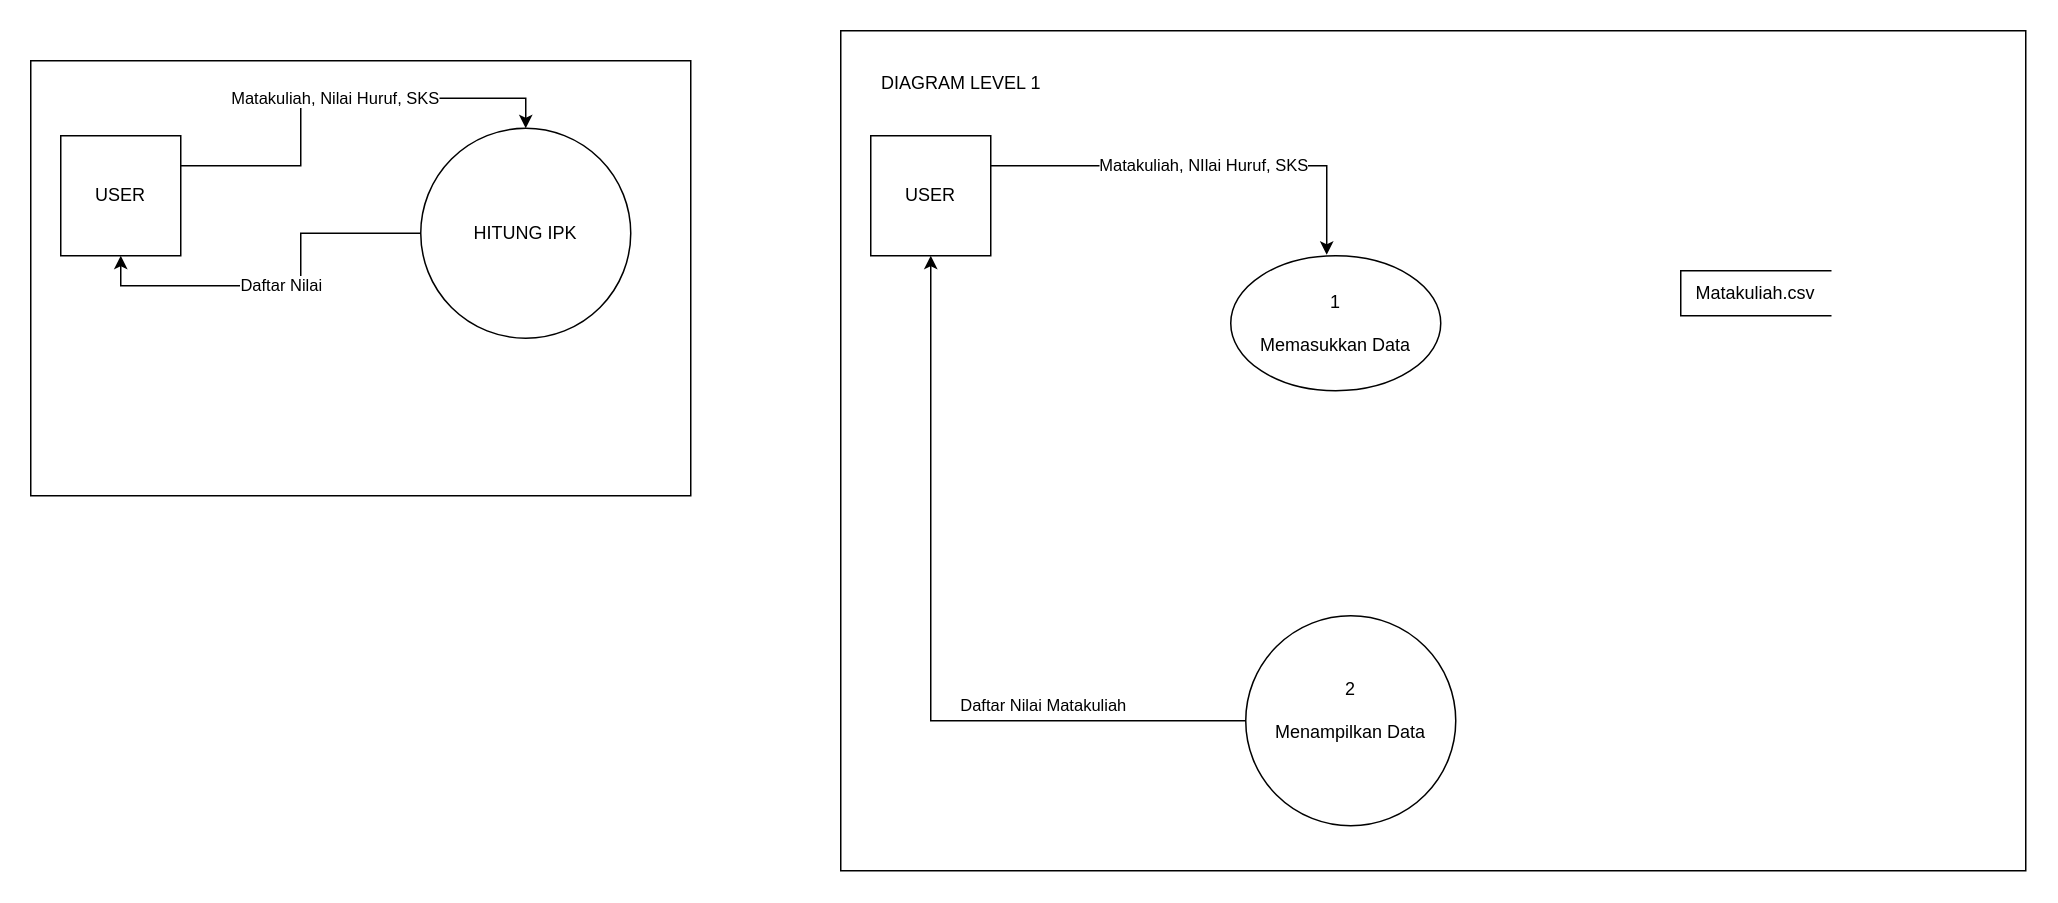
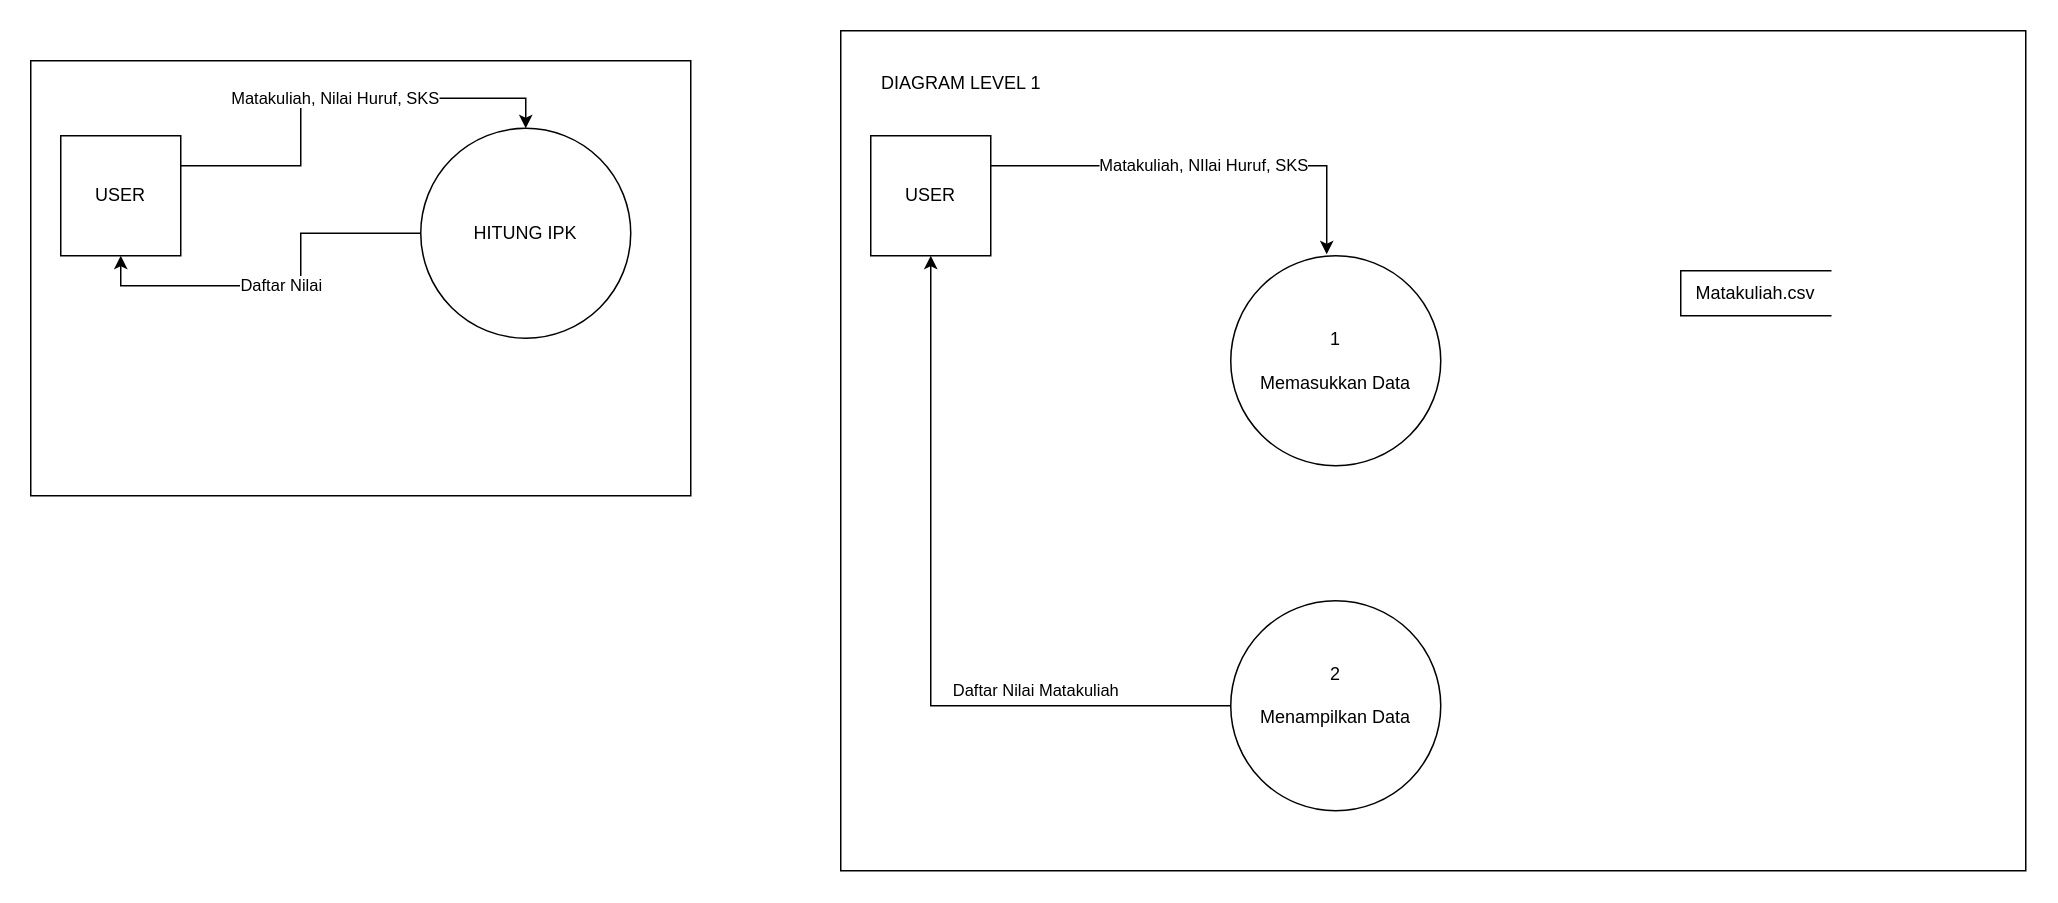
node "1 Memasukkan Data": size 210x135 -> 210x210
node "2 Menampilkan Data": moved (1351, 721) -> (1336, 706)
